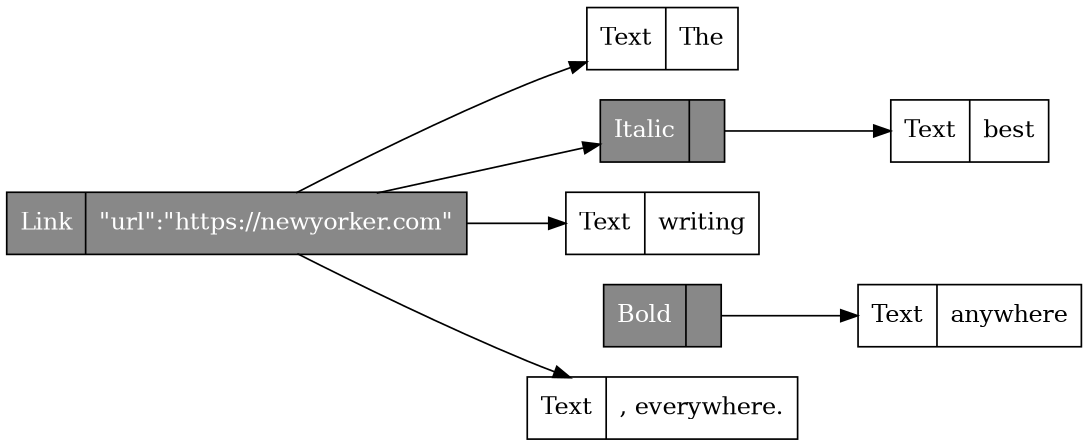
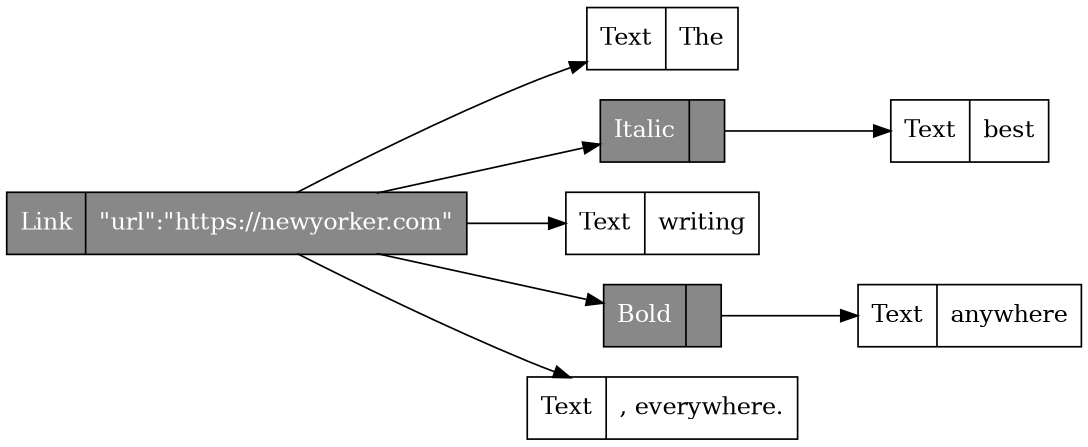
edge "Link" -> "Bold": added
